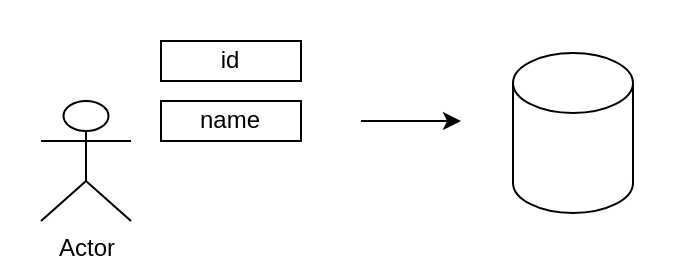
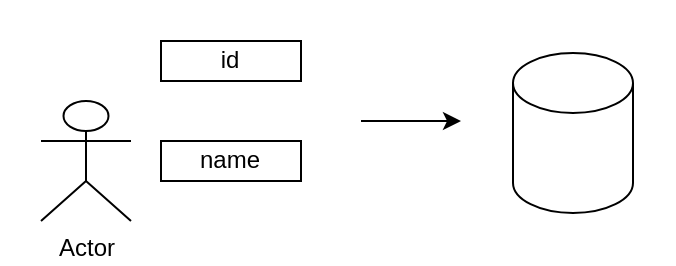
node "name": moved (231, 121) -> (231, 161)
